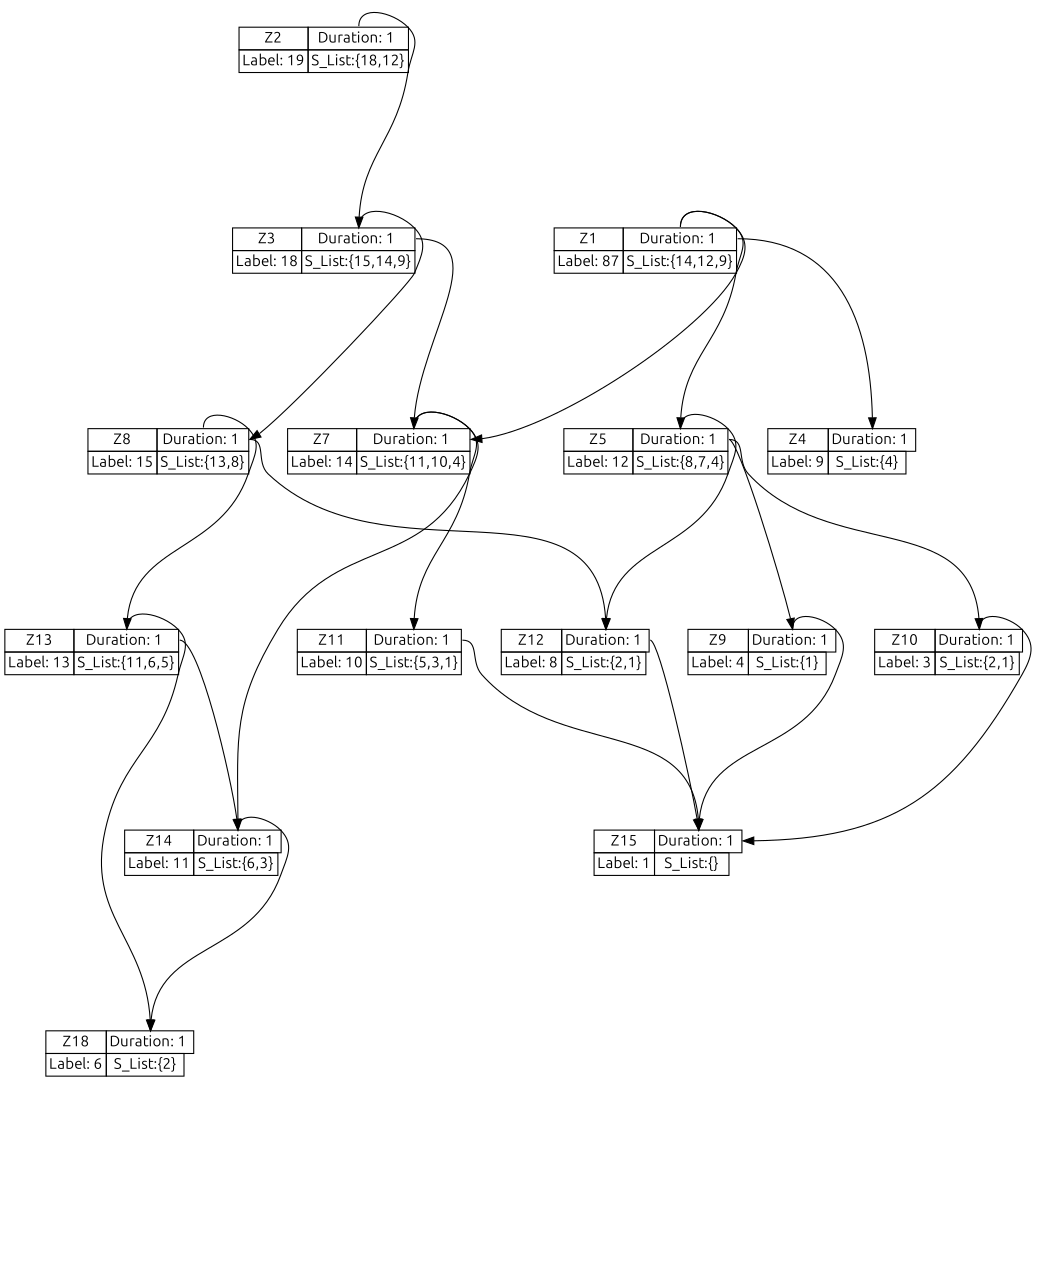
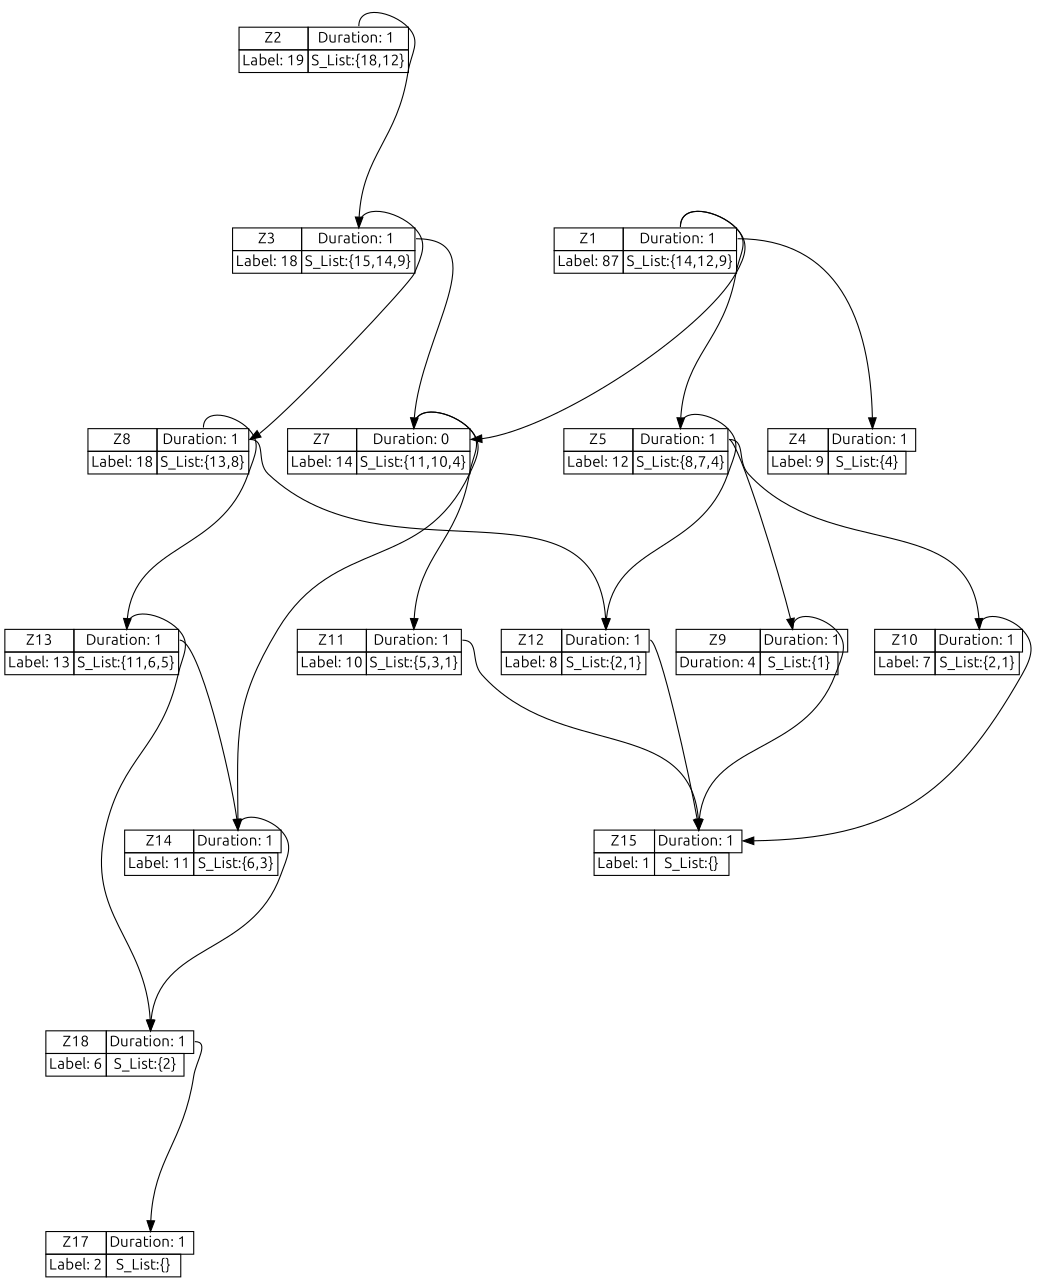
node "Z7": text "Duration: 1" -> "Duration: 0"
node "Z8": text "Label: 15" -> "Label: 18"
node "Z9": text "Label: 4" -> "Duration: 4"
node "Z10": text "Label: 3" -> "Label: 7"
node "Z17": added
